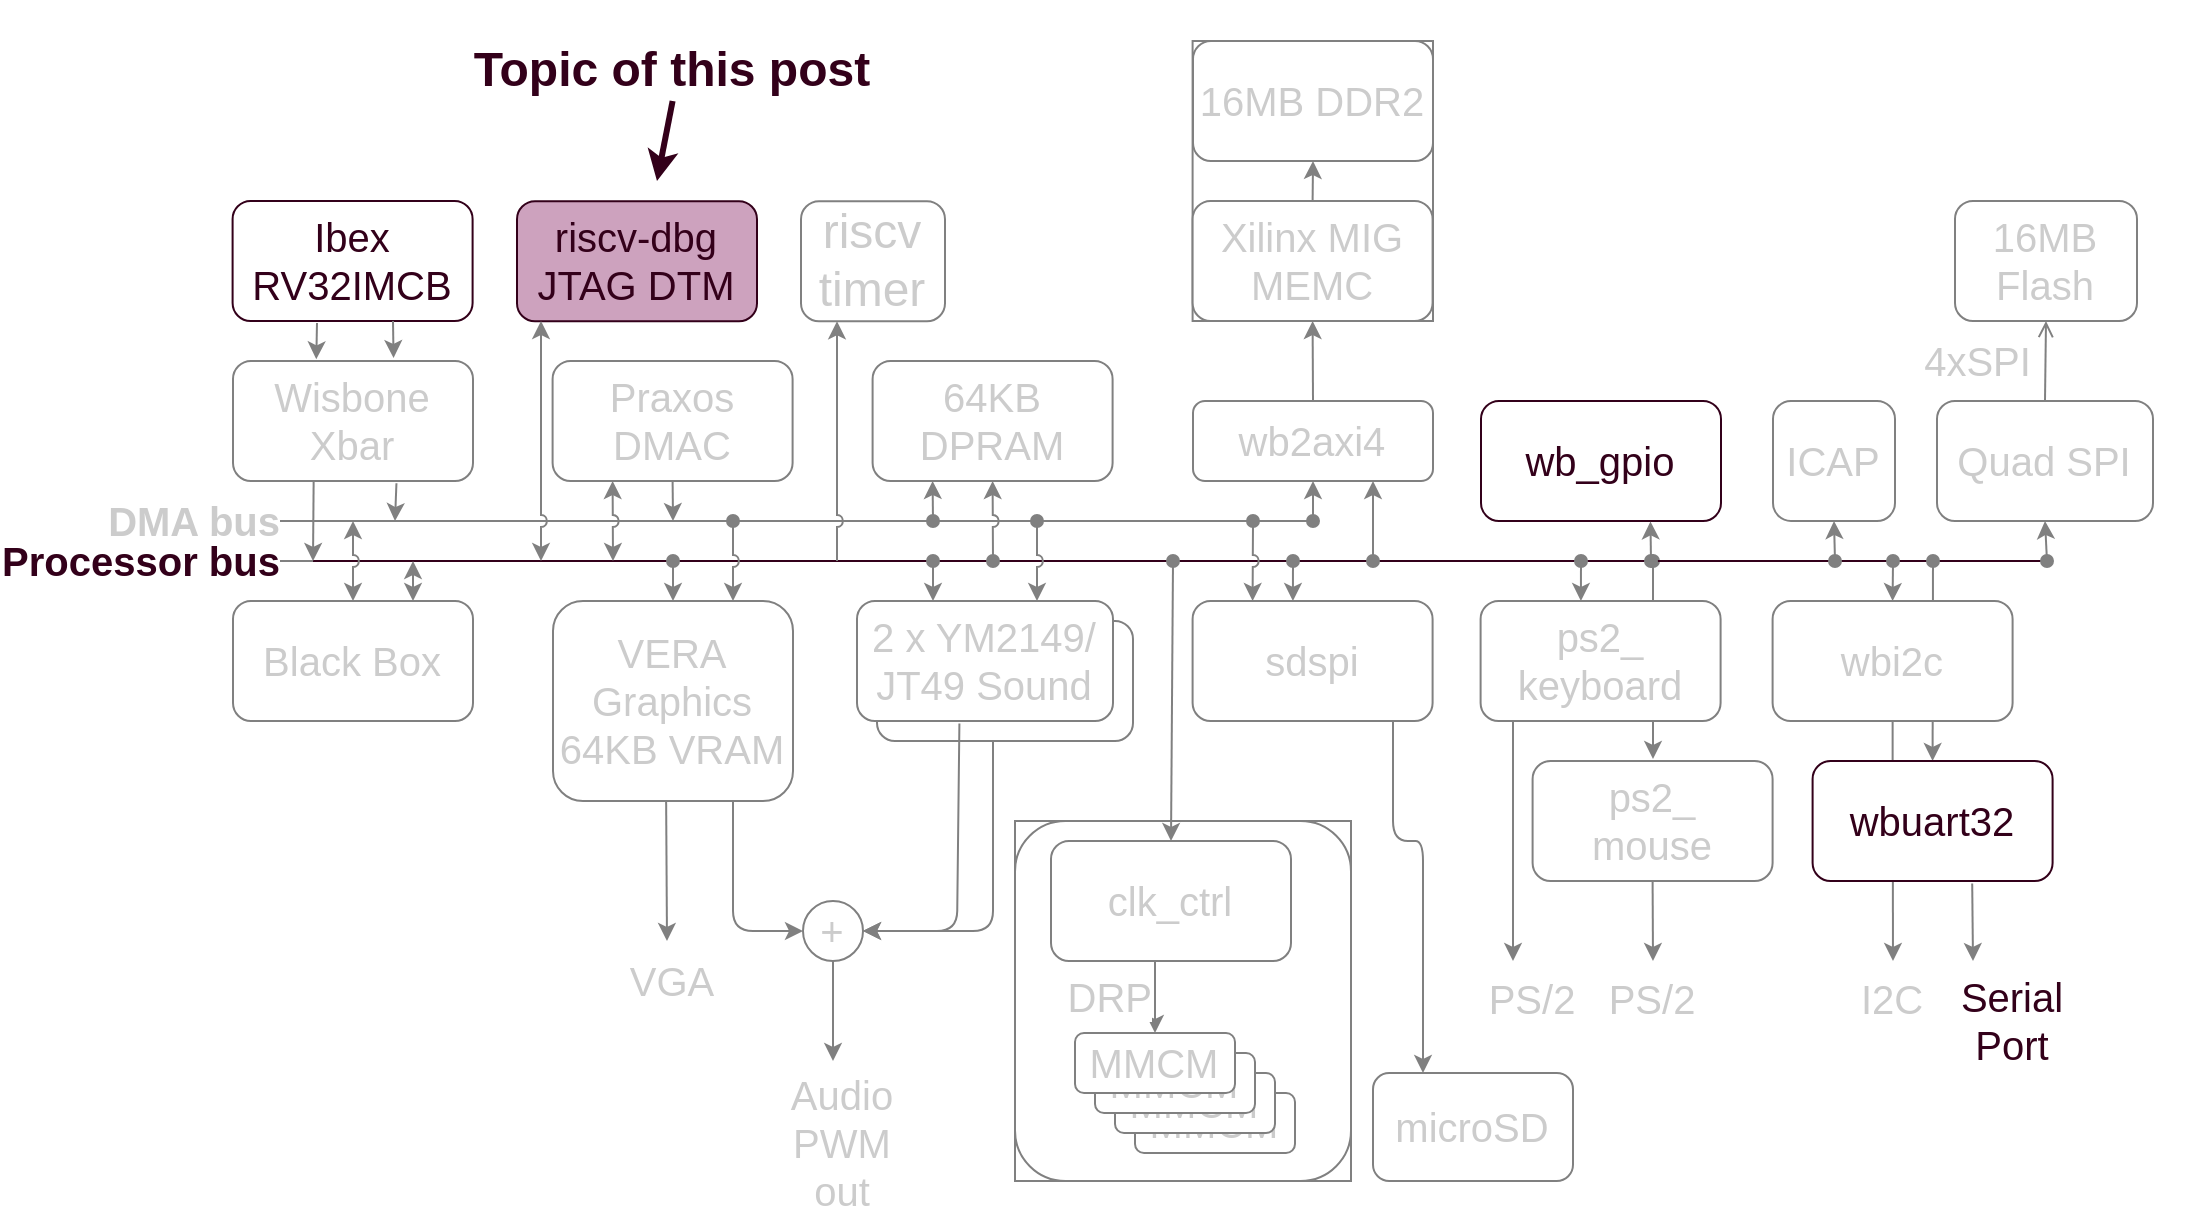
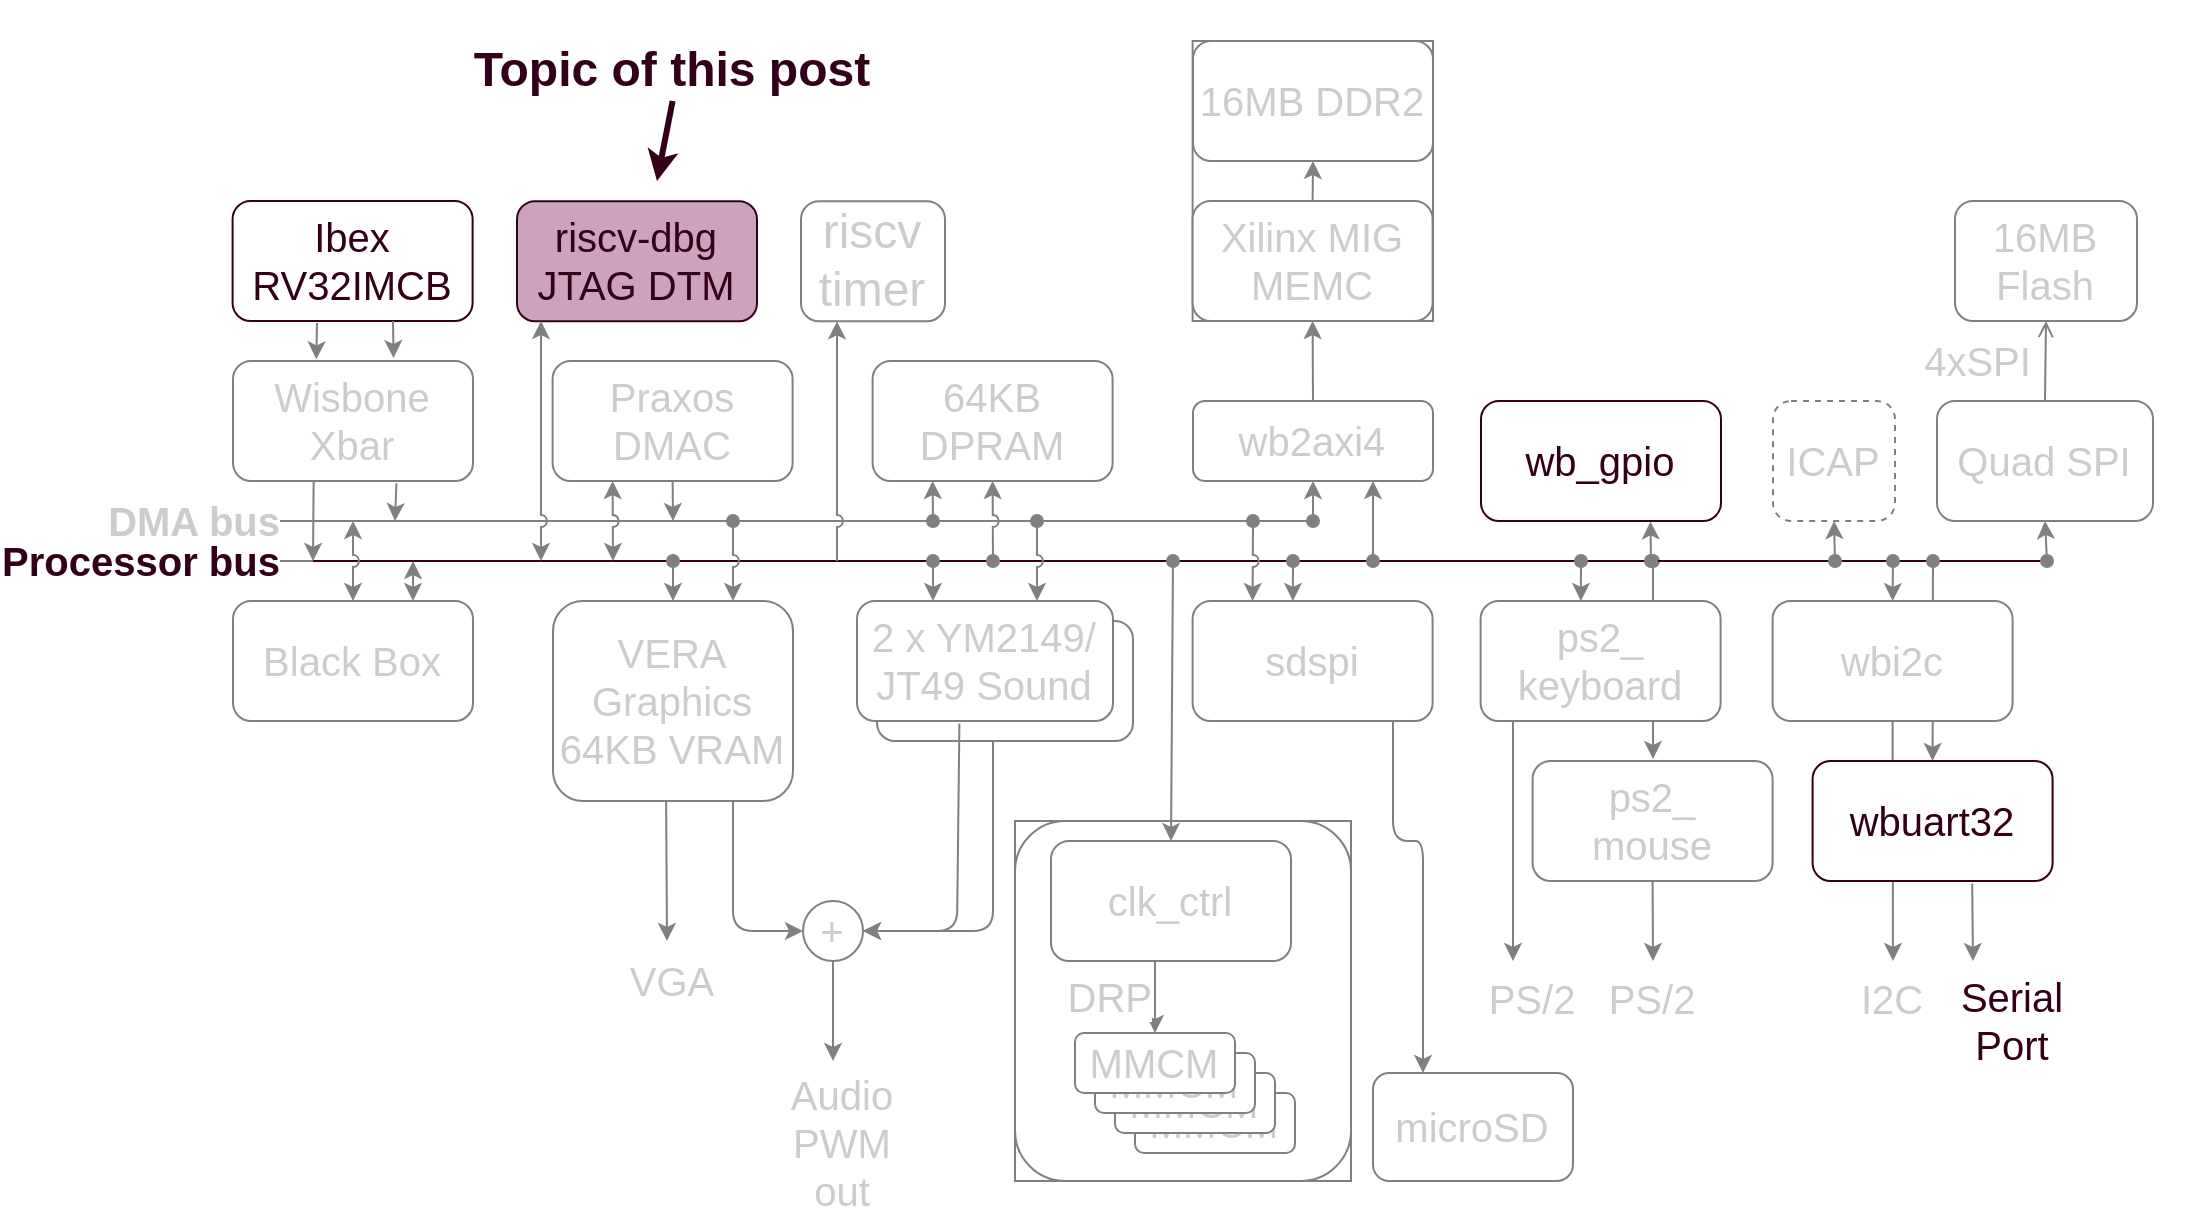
node "ICAP": style solid -> dashed
